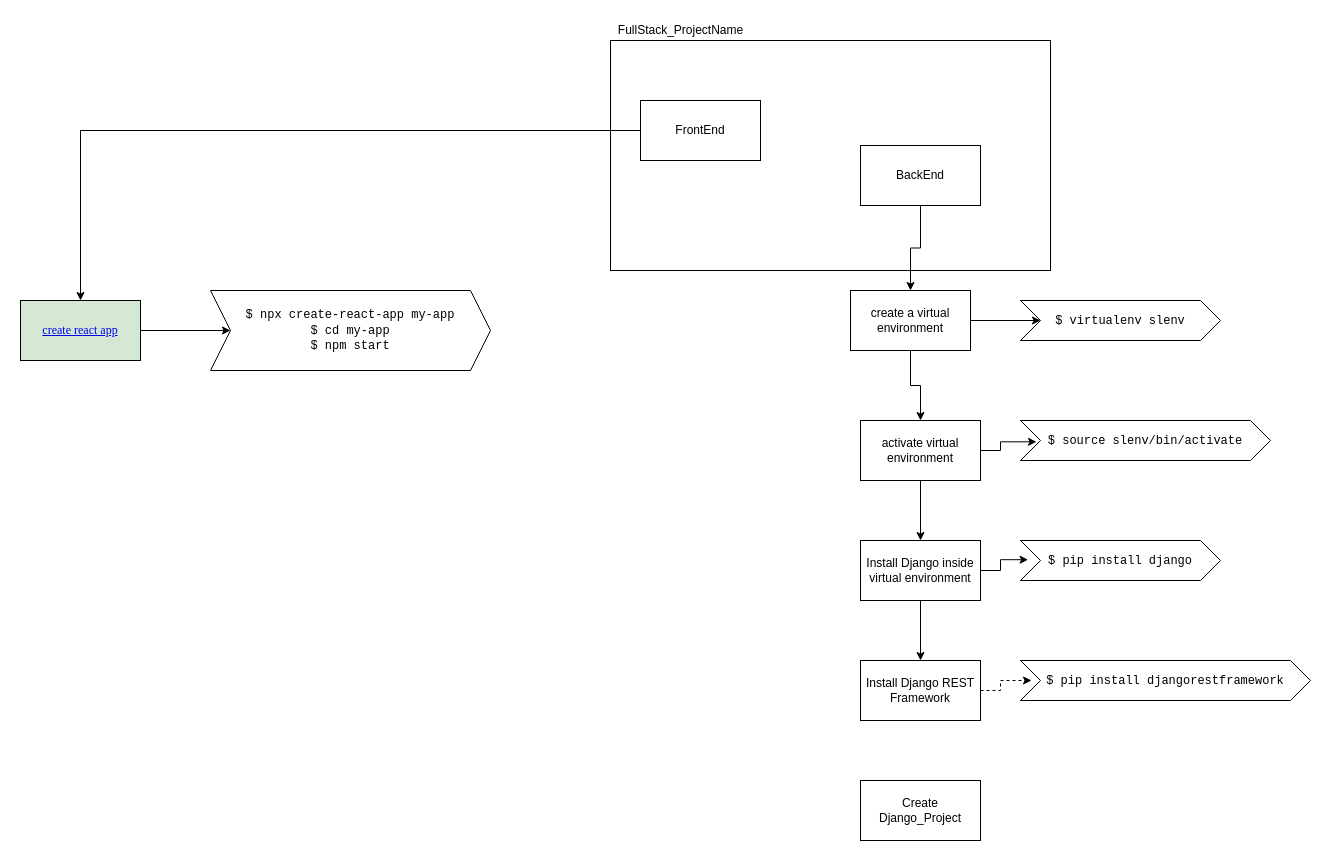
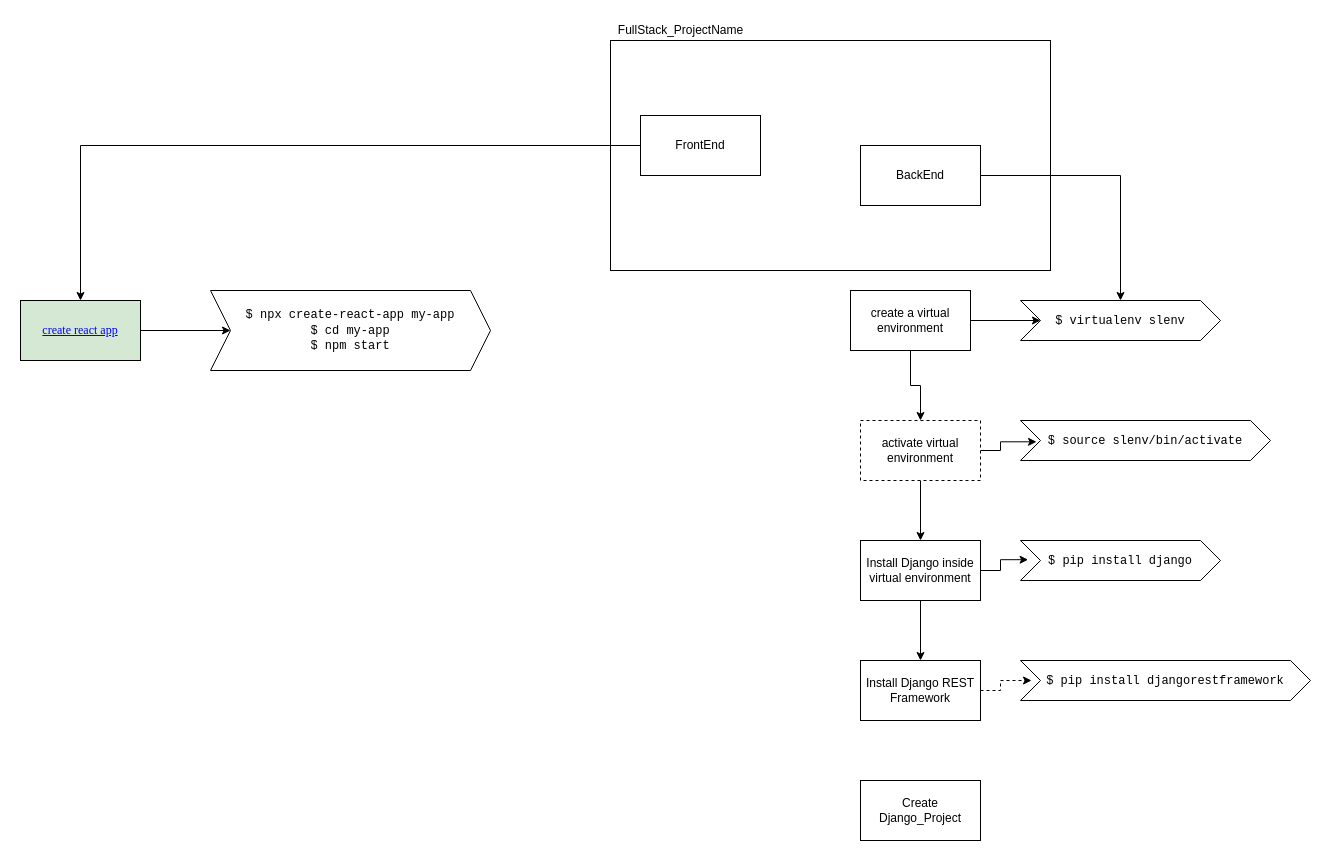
node "FrontEnd": moved (701, 131) -> (701, 146)
edge "BackEnd" -> "create a virtual environment": now "BackEnd" -> "$ virtualenv slenv"
node "activate virtual environment": style solid -> dashed
